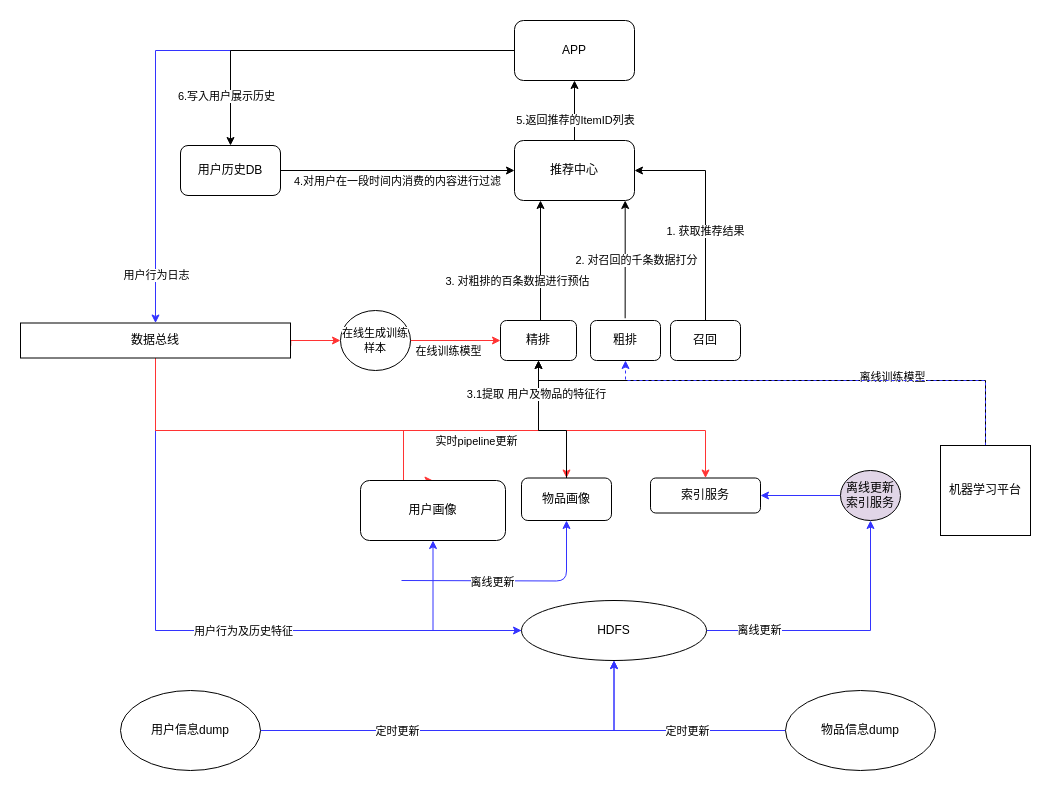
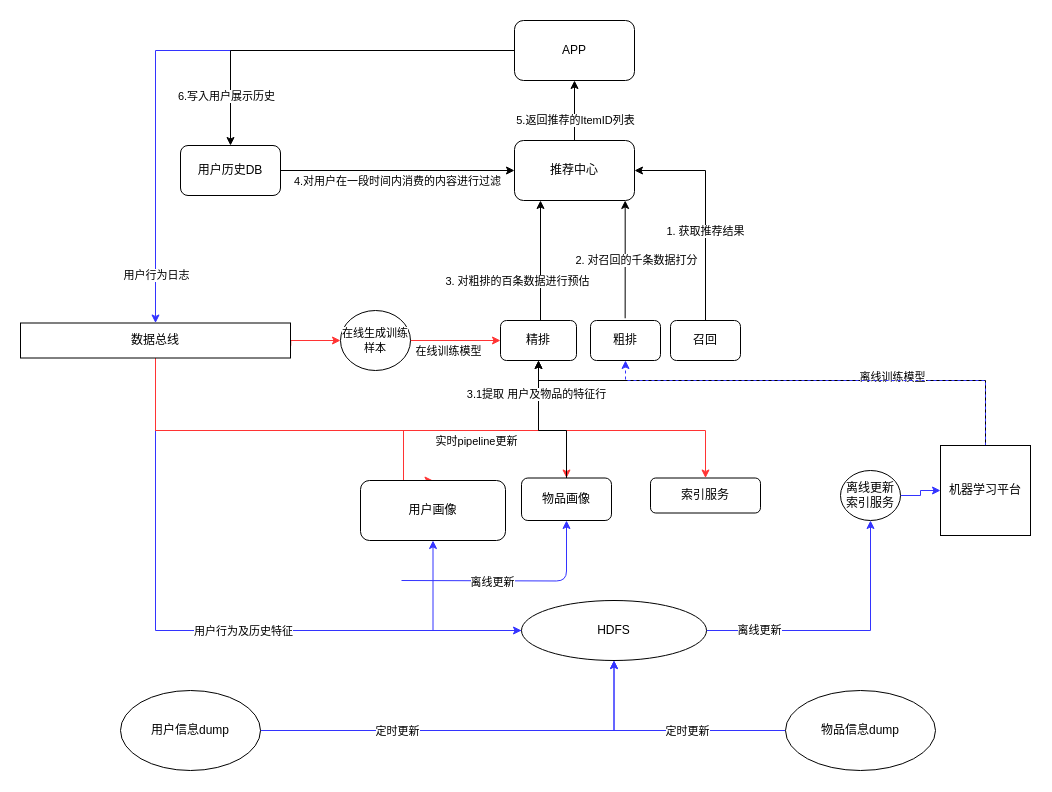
edge "离线更新索引服务" -> "索引服务": now "离线更新索引服务" -> "机器学习平台"
node "离线更新索引服务": fillcolor #e1d5e7 -> #ffffff
